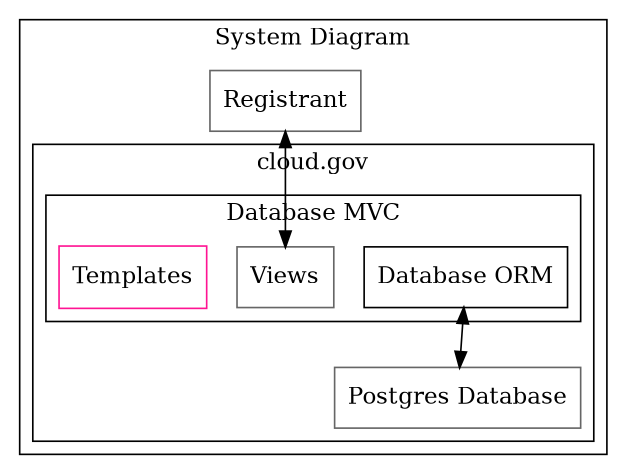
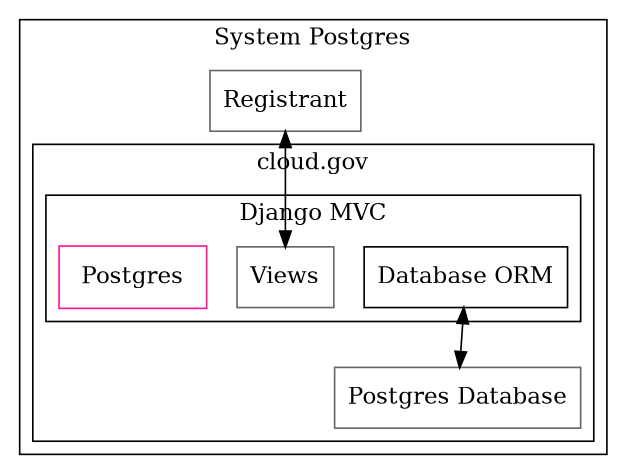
cluster "System Diagram": label "System Diagram" -> "System Postgres"
cluster "Database MVC": label "Database MVC" -> "Django MVC"
node "Templates": label "Templates" -> "Postgres"
